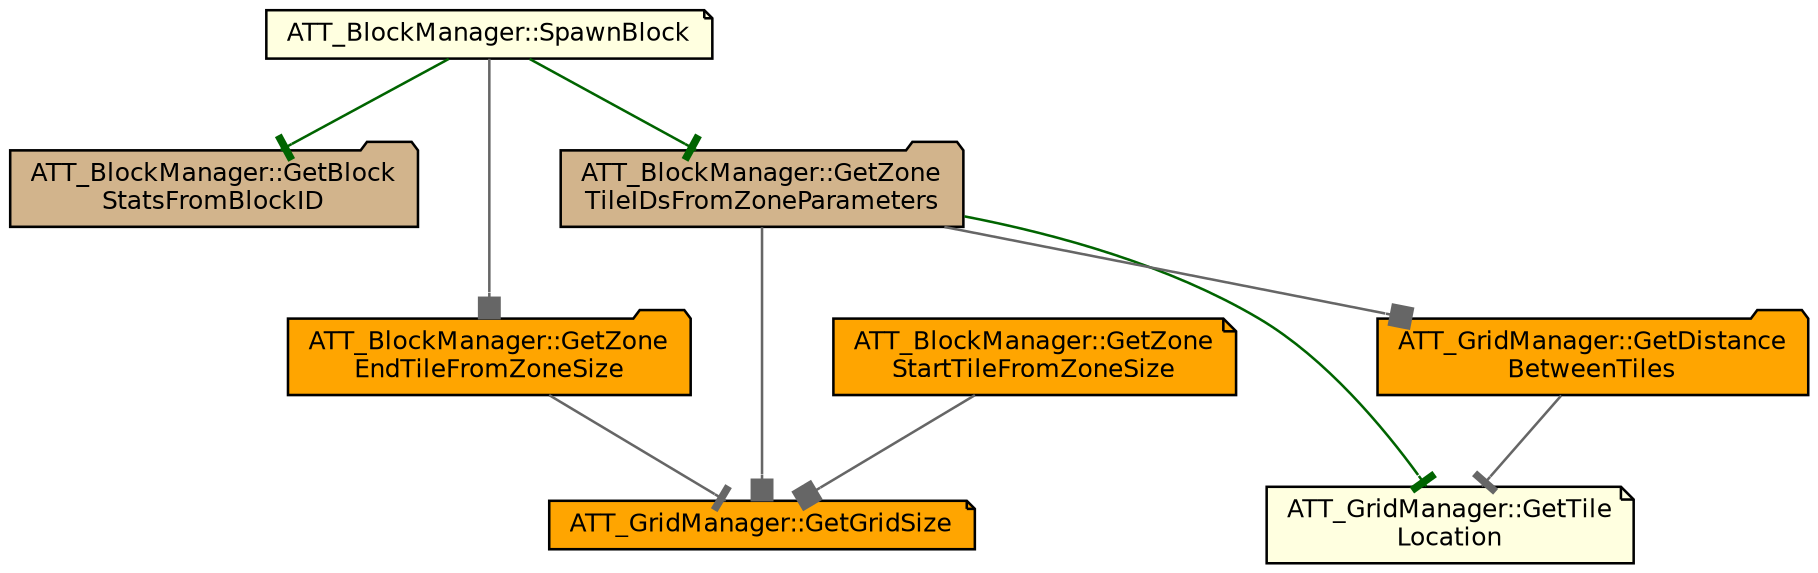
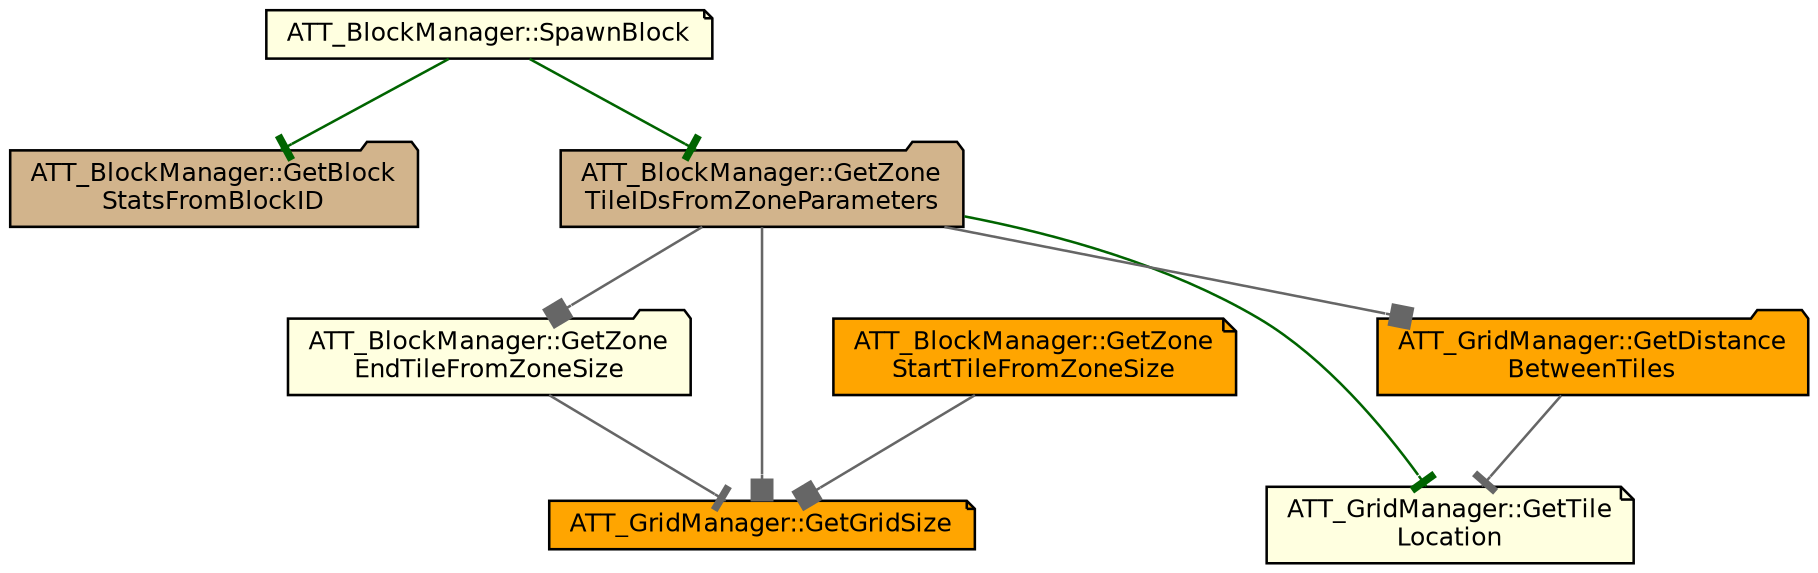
edge "ATT_BlockManager::SpawnBlock" -> "ATT_BlockManager::GetZone EndTileFromZoneSize": now "ATT_BlockManager::GetZone TileIDsFromZoneParameters" -> "ATT_BlockManager::GetZone EndTileFromZoneSize"
node "ATT_BlockManager::GetZone EndTileFromZoneSize": fillcolor orange -> lightyellow
